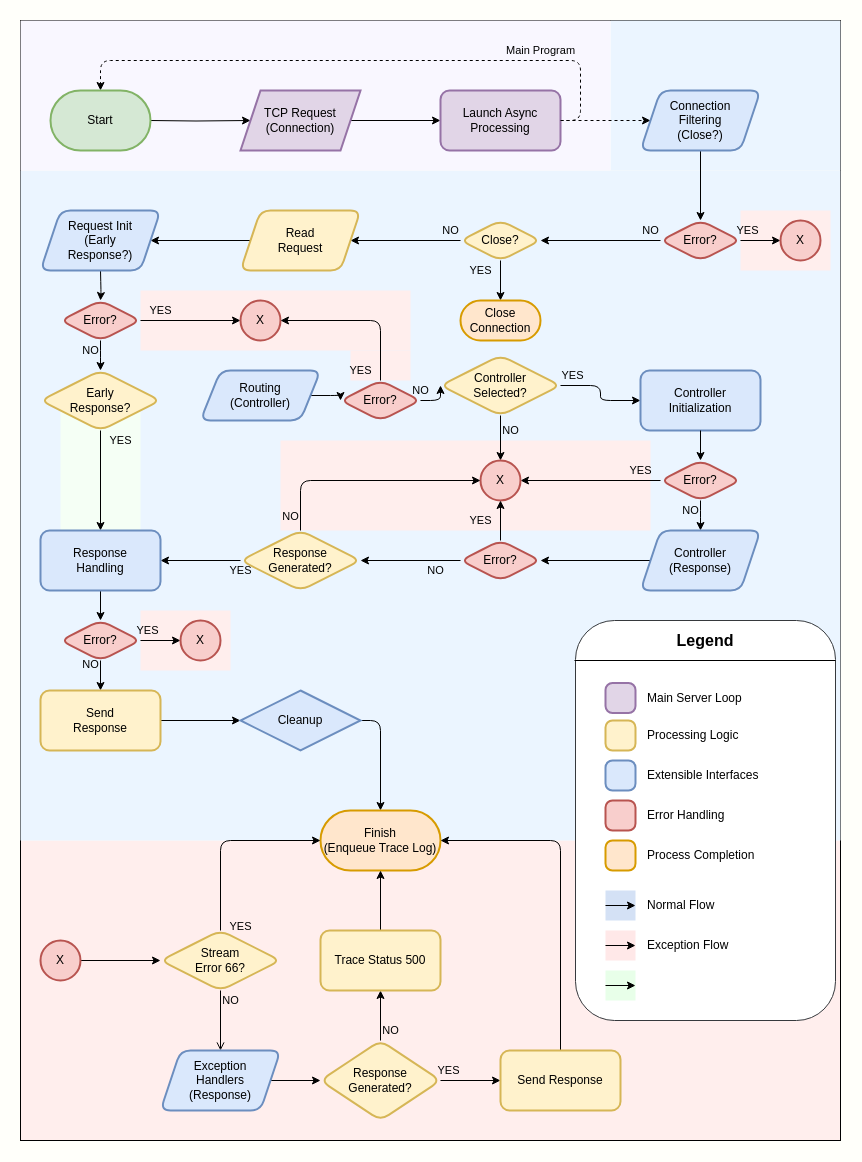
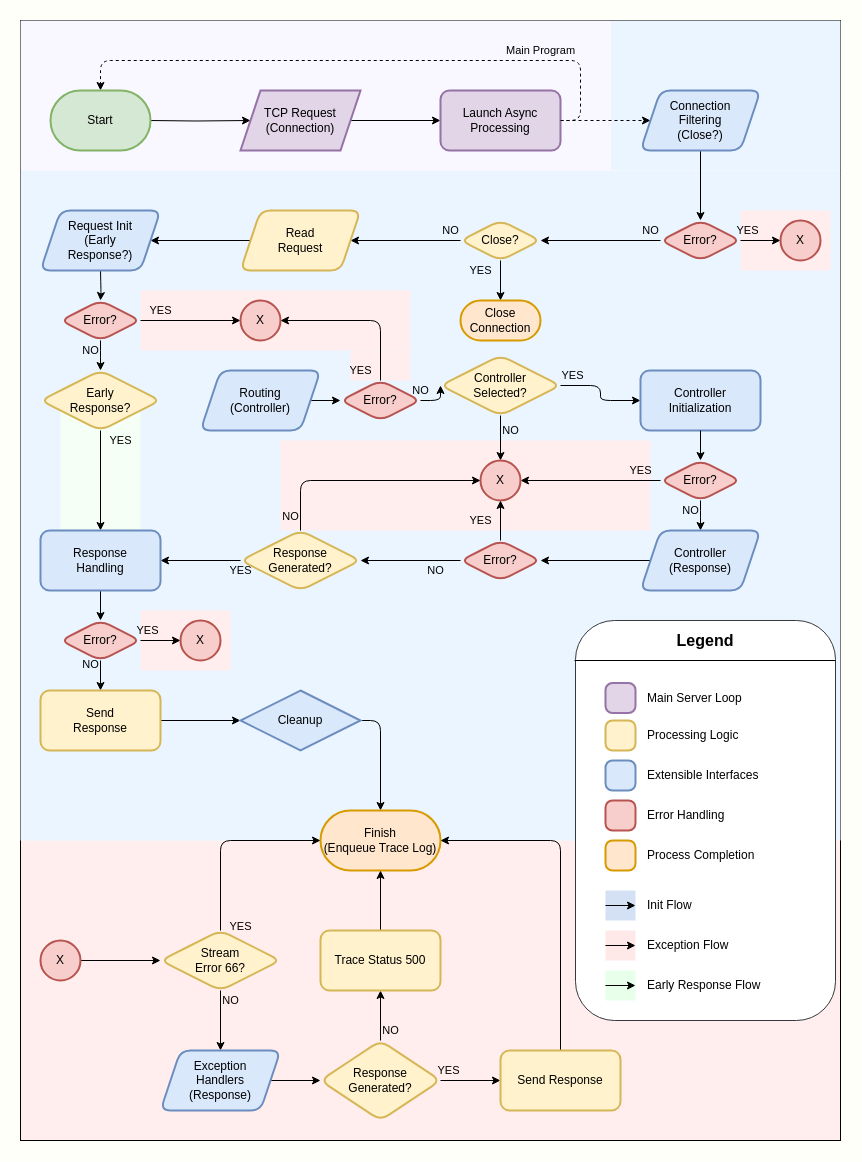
node "Routing (Controller)": size 120x50 -> 120x60
node "Normal Flow": label "Normal Flow" -> "Init Flow"
node "Early Response Flow": added
edge "Stream Error 66?" -> "Exception Handlers (Response)": arrowhead open -> classic
